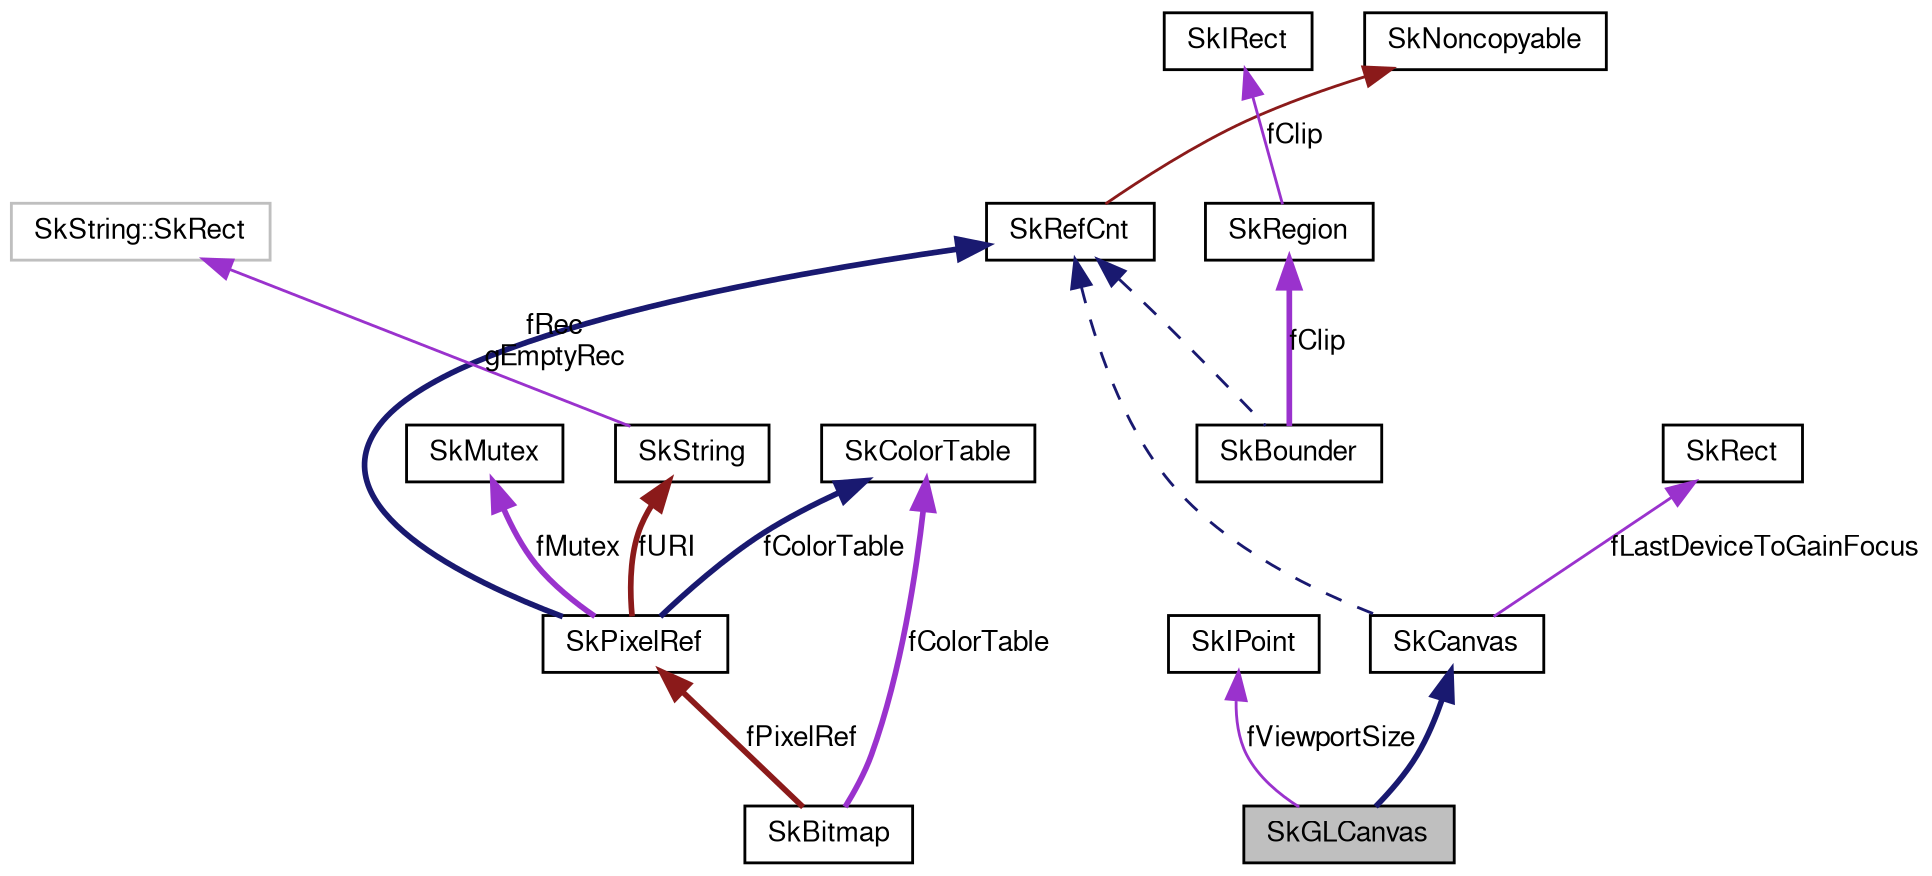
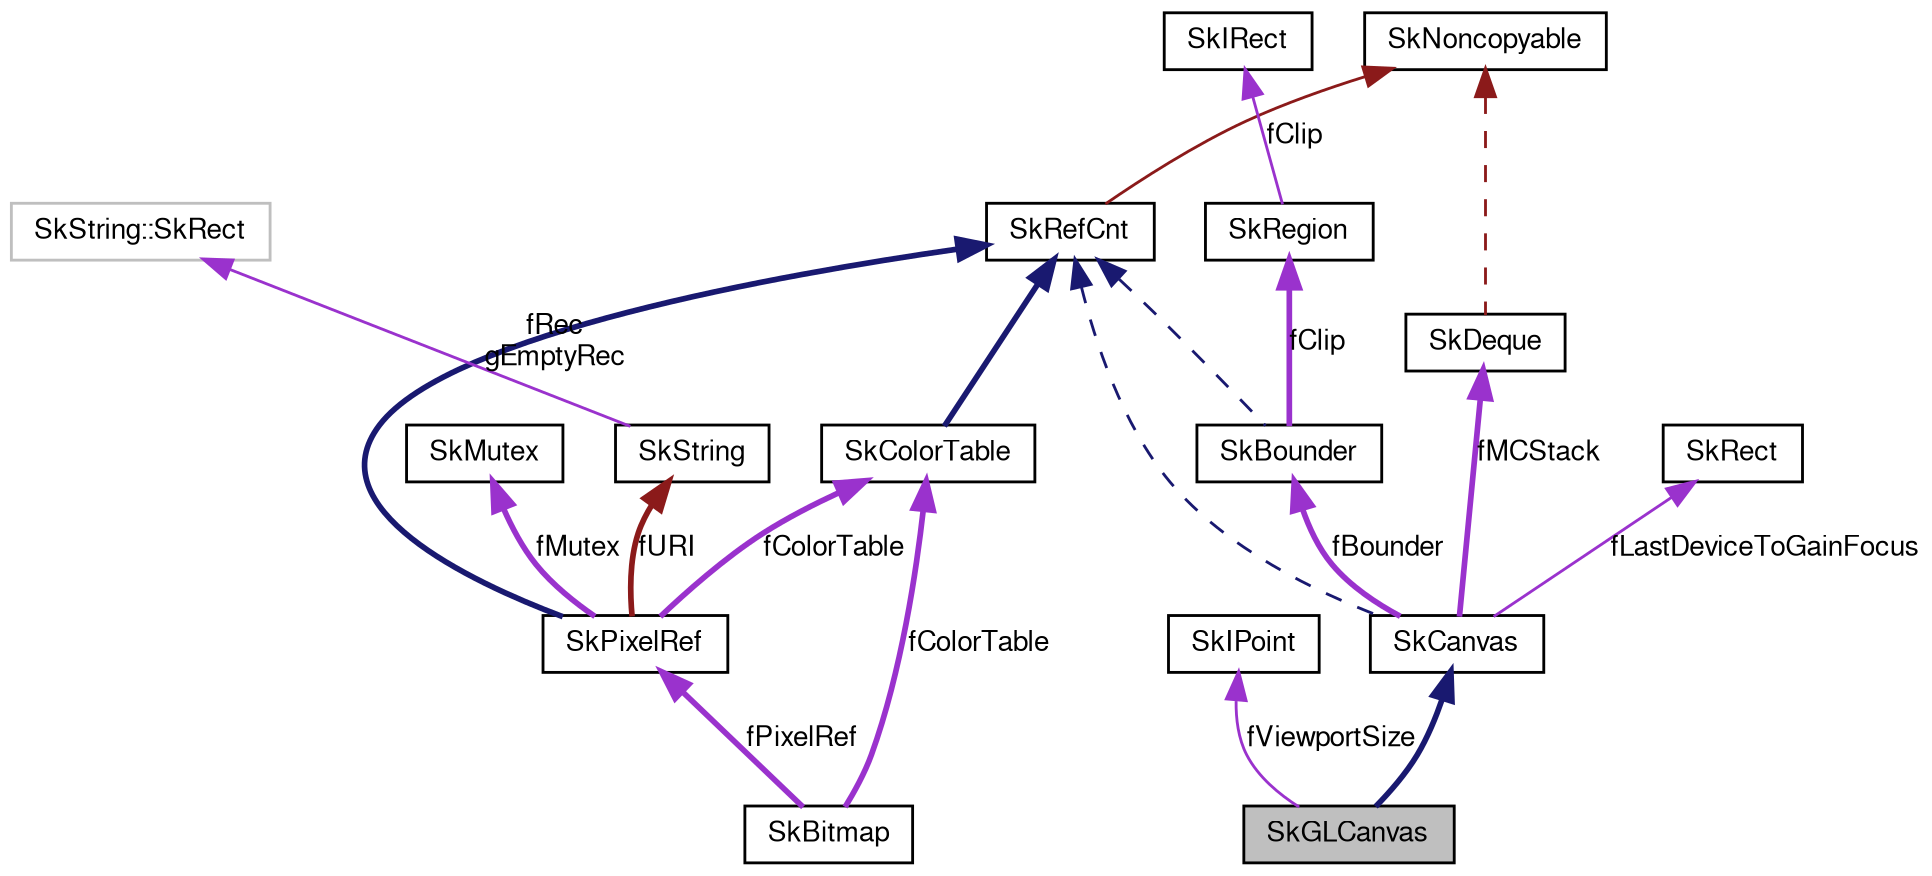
node "SkDeque": added
edge "SkColorTable" -> "SkRefCnt": added
edge "SkPixelRef" -> "SkColorTable": color midnightblue -> darkorchid3
edge "SkCanvas" -> "SkBounder": added, label "fBounder"
edge "SkBitmap" -> "SkPixelRef": color firebrick4 -> darkorchid3
